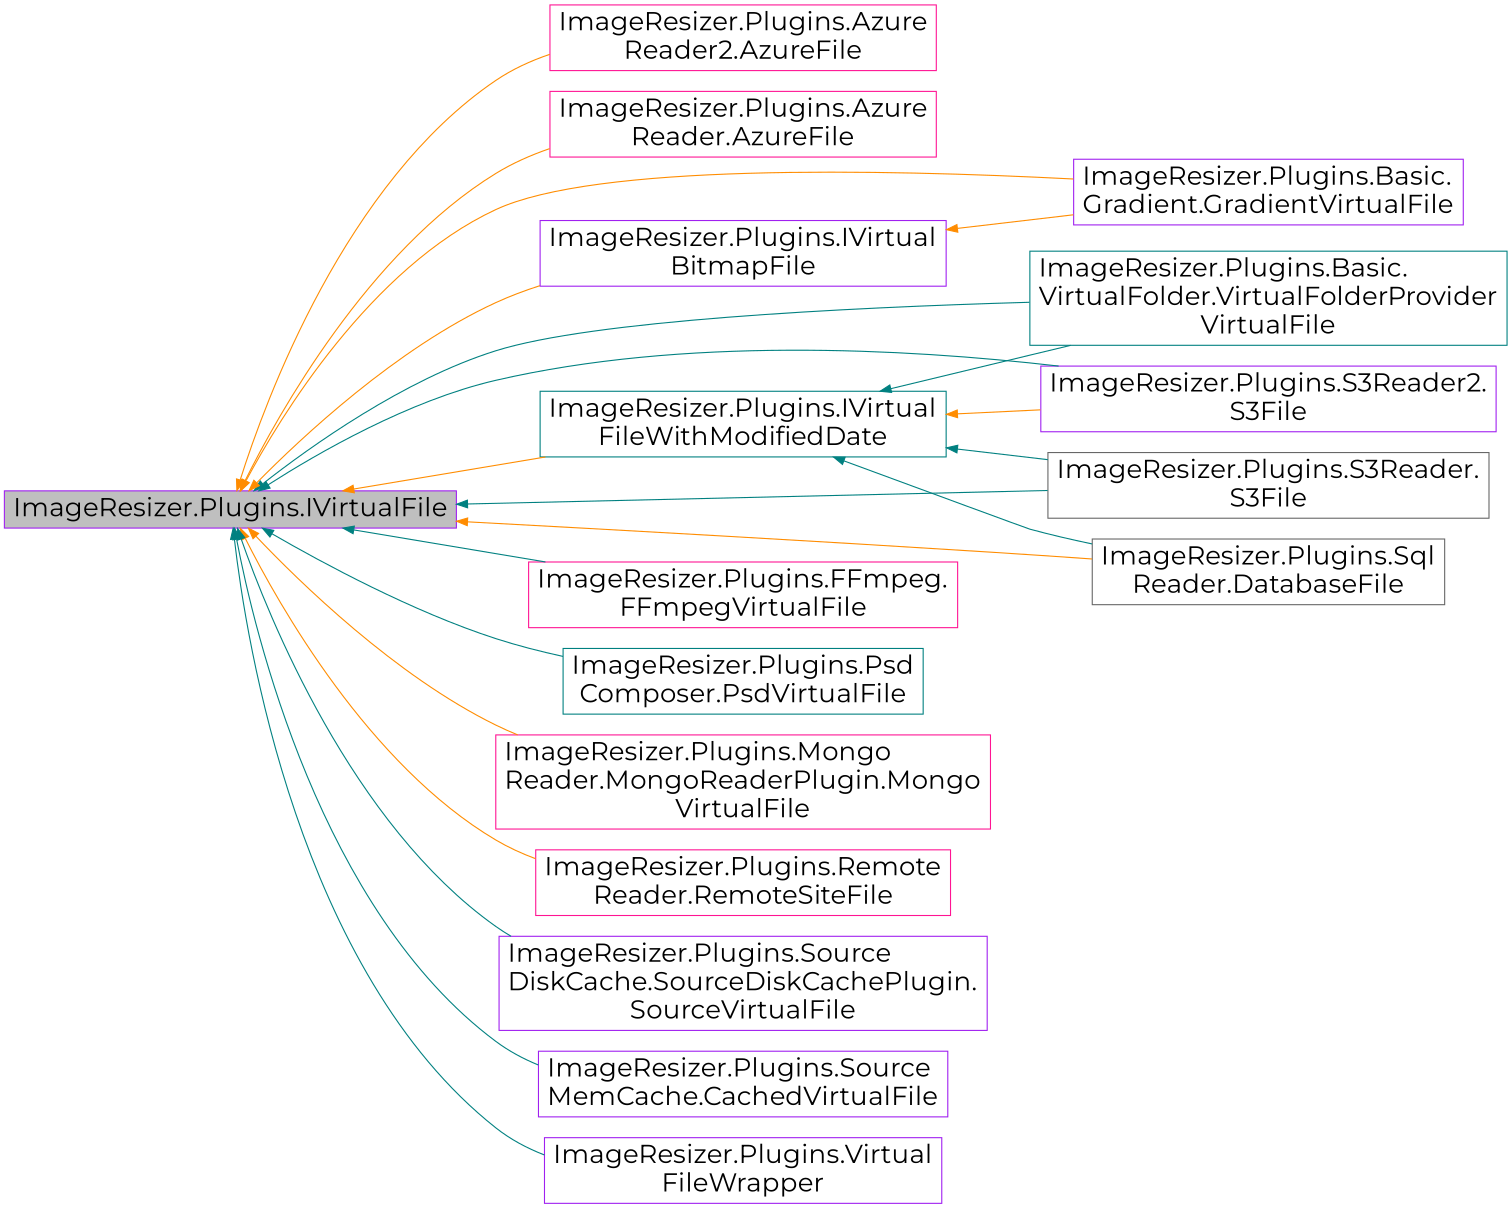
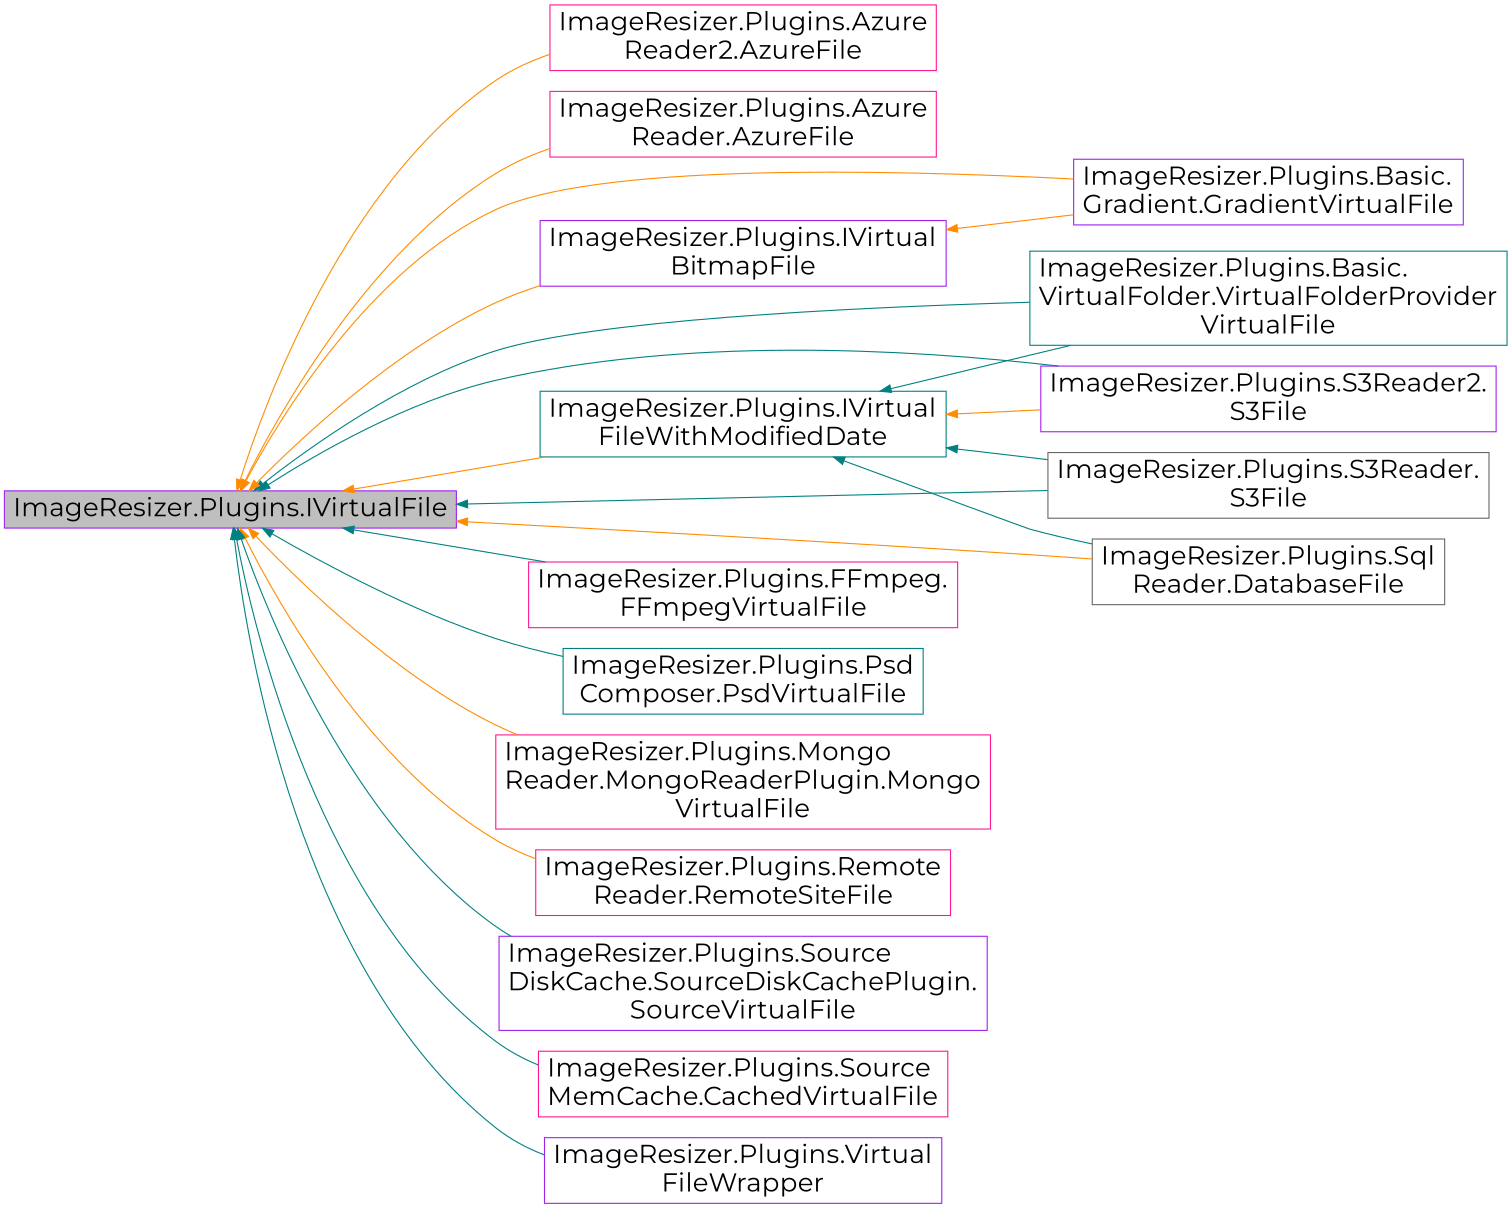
node "ImageResizer.Plugins.Source MemCache.CachedVirtualFile": color purple -> deeppink
